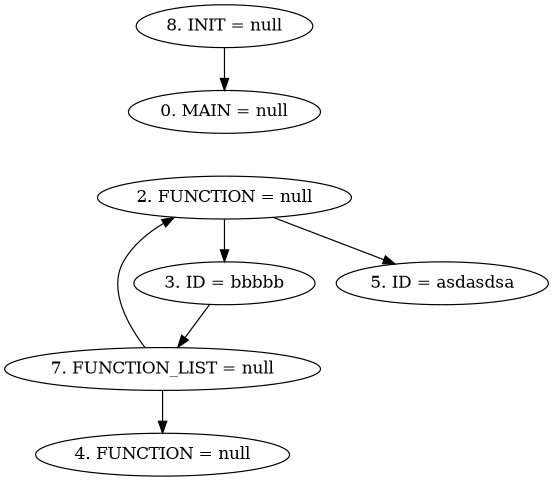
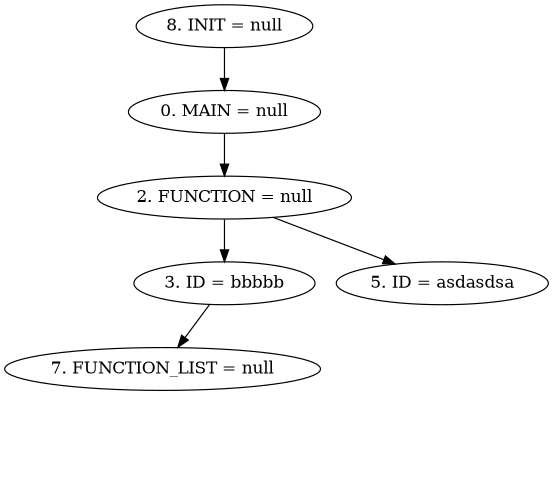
edge "7. FUNCTION_LIST = null" -> "2. FUNCTION = null": now "0. MAIN = null" -> "2. FUNCTION = null"
node "4. FUNCTION = null": removed
